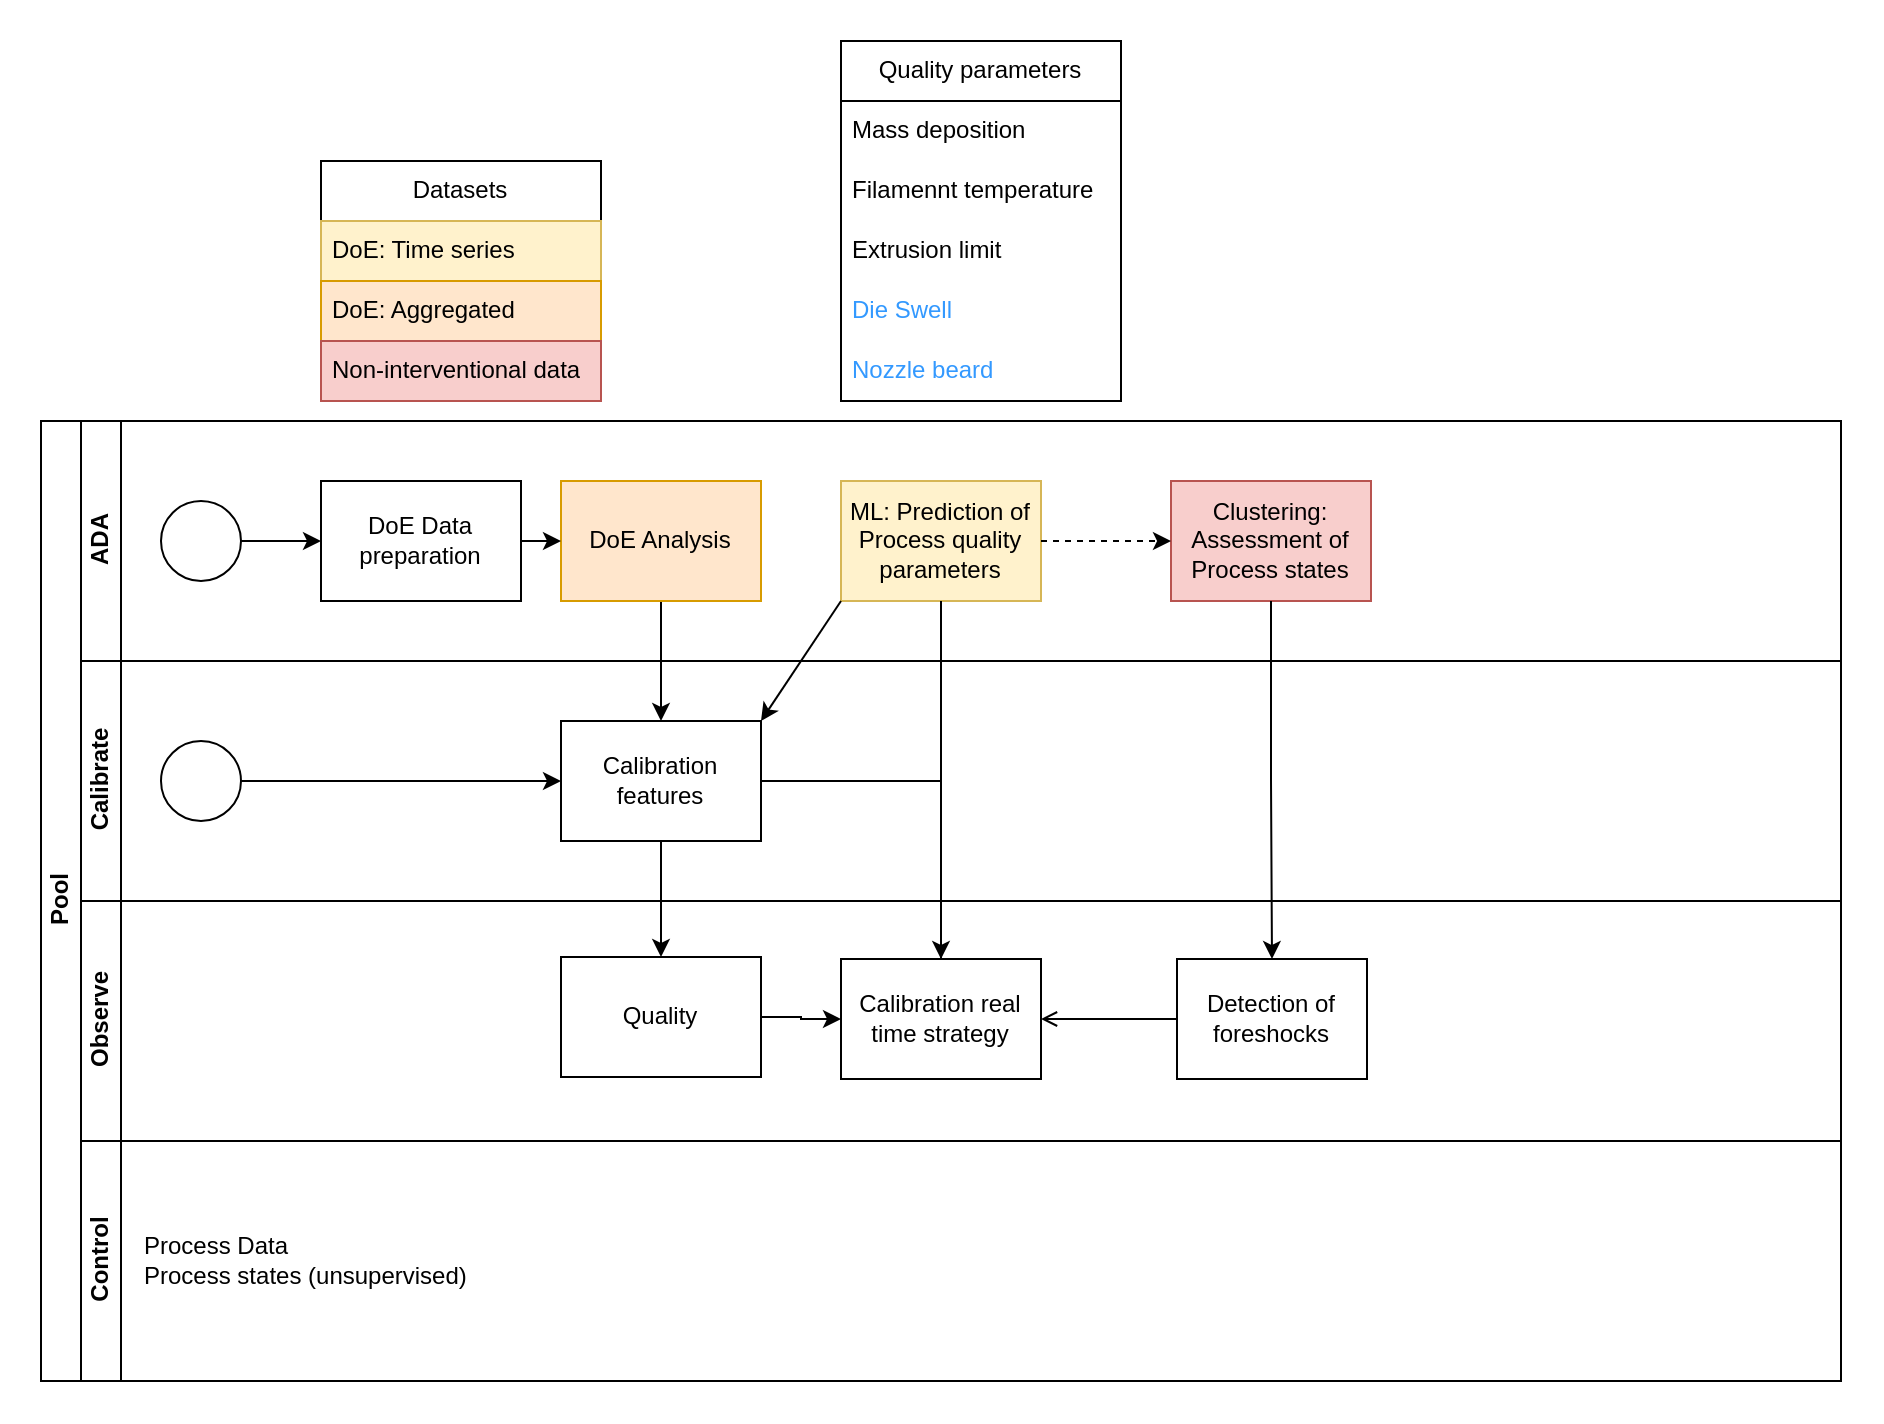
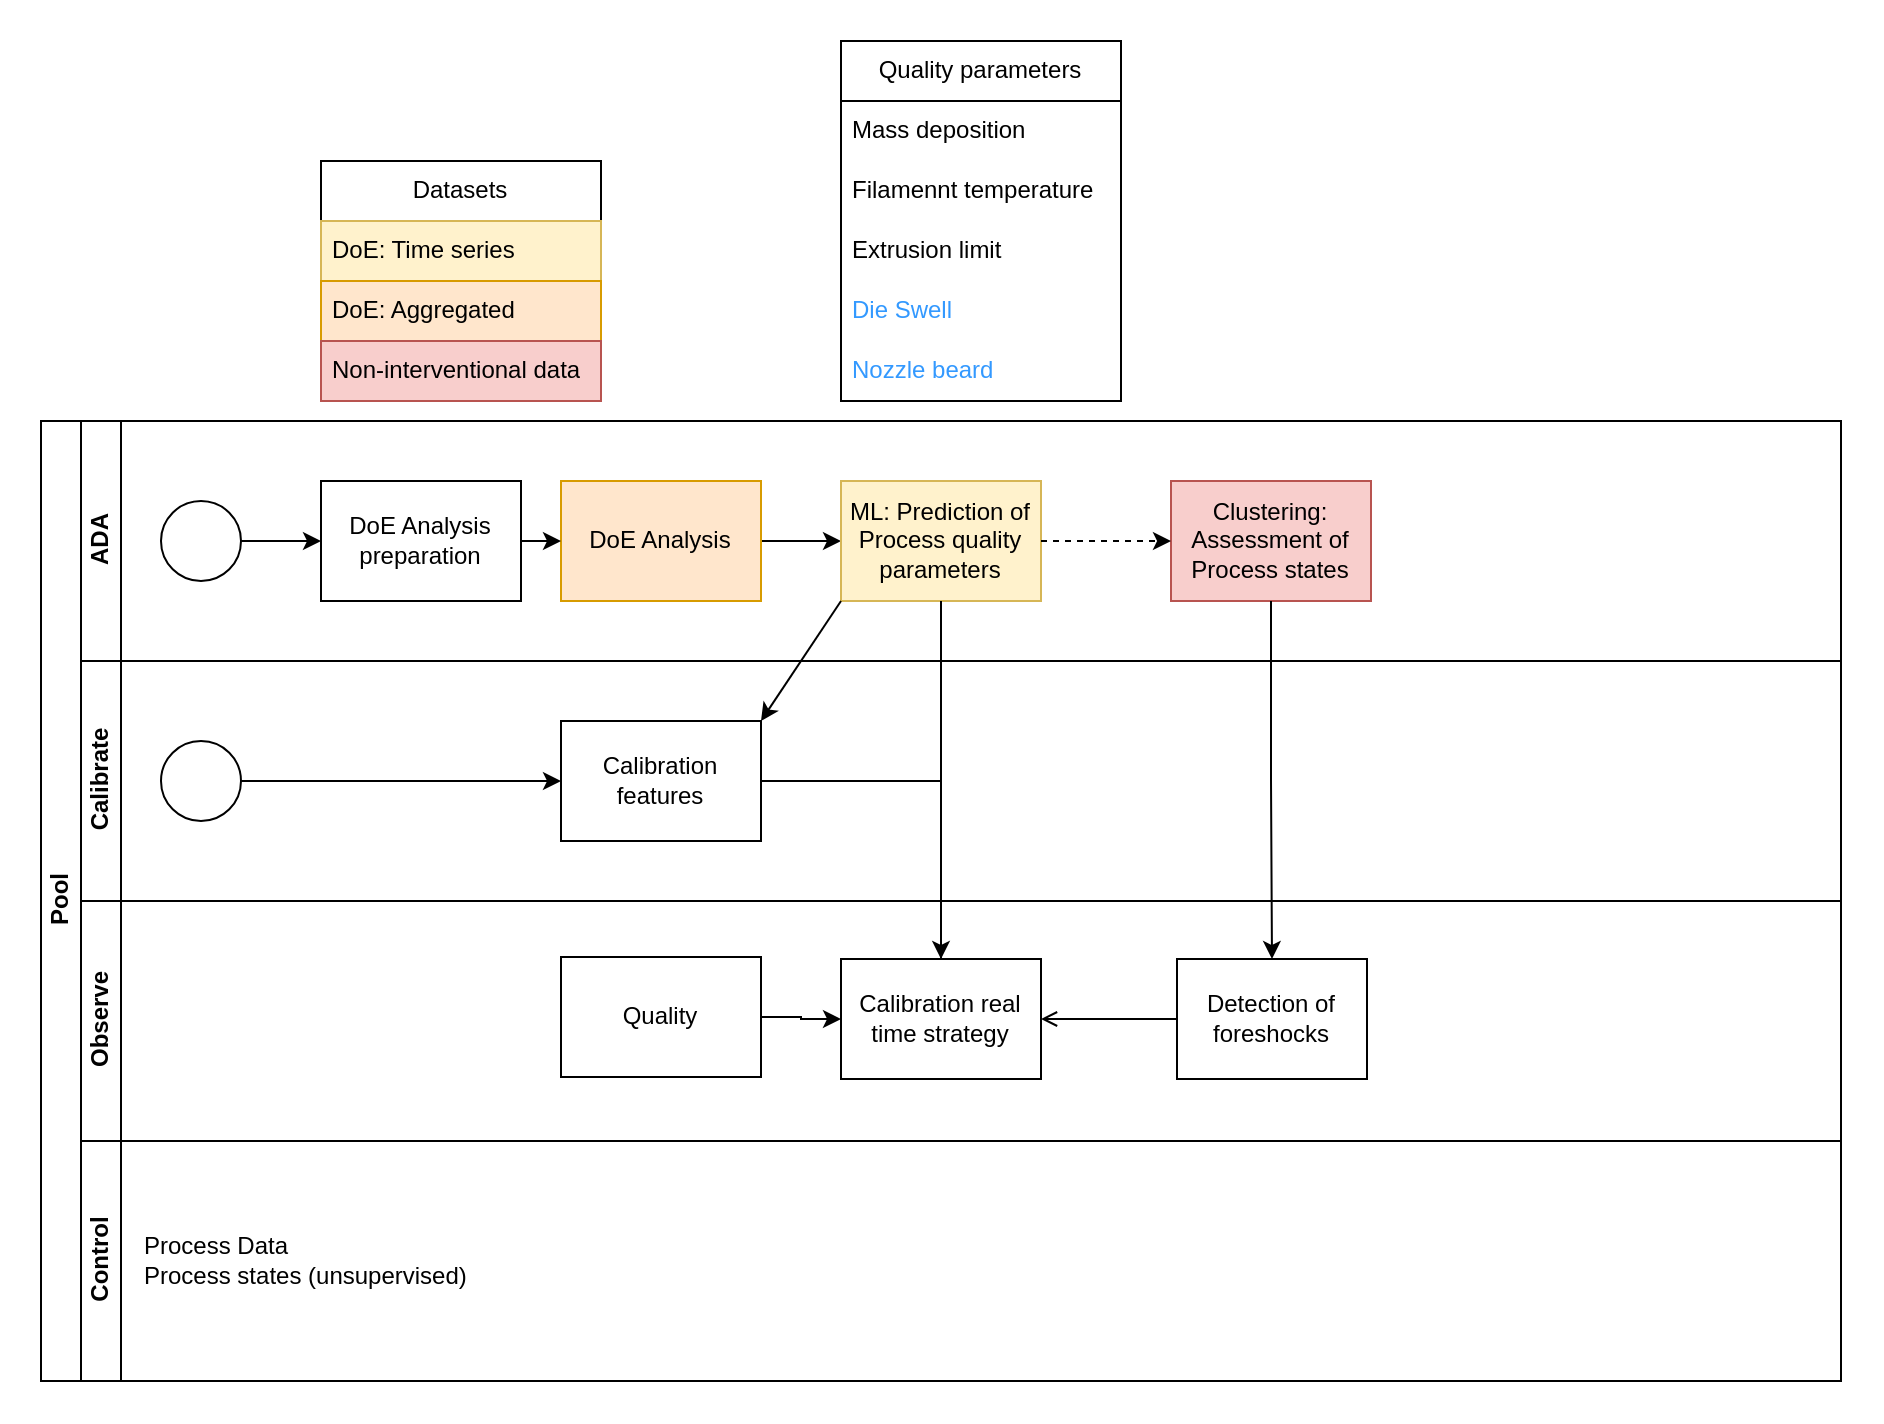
node "DoE Data preparation": label "DoE Data preparation" -> "DoE Analysis preparation"
edge "DoE Analysis" -> "Calibration features": now "DoE Analysis" -> "ML: Prediction of Process quality parameters"
edge "Calibration features" -> "Quality": removed
